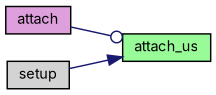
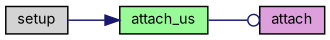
edge "attach" -> "attach_us": reversed
